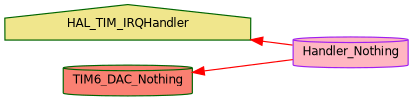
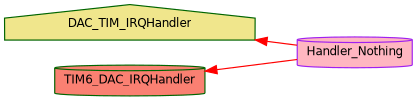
node "HAL_TIM_IRQHandler": label "HAL_TIM_IRQHandler" -> "DAC_TIM_IRQHandler"
node "TIM6_DAC_Nothing": label "TIM6_DAC_Nothing" -> "TIM6_DAC_IRQHandler"
